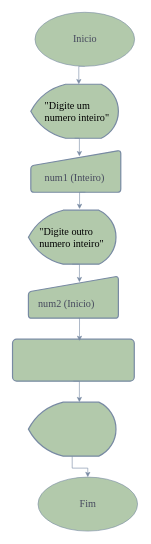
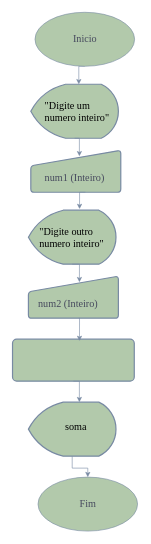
node "num2 (Inicio)": label "num2 (Inicio)" -> "num2 (Inteiro)"
node "soma": added
